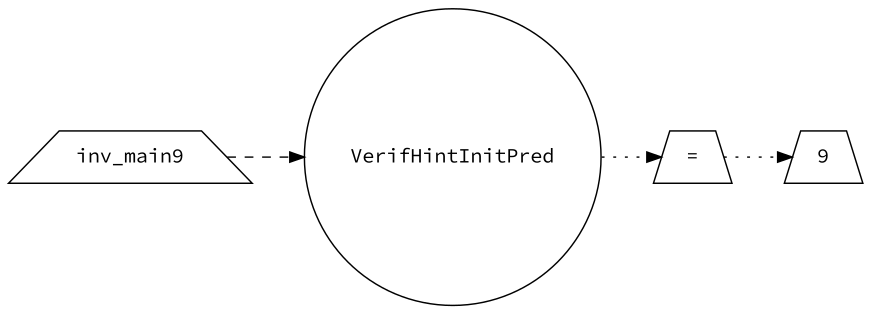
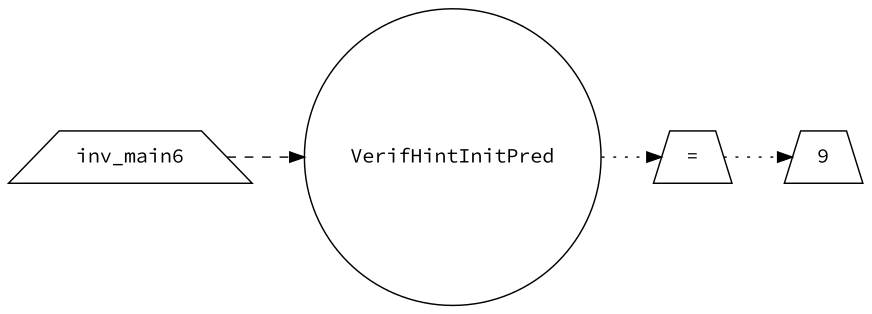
node "inv_main9": label "inv_main9" -> "inv_main6"
